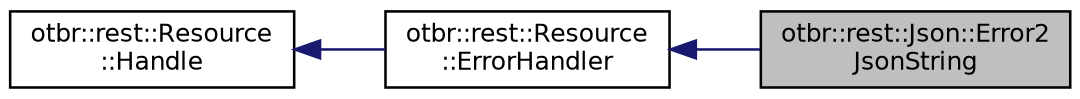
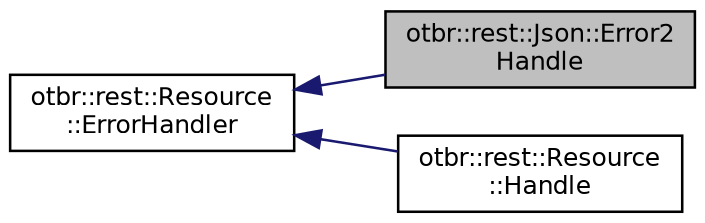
edge "otbr::rest::Resource ::ErrorHandler" -> "otbr::rest::Resource ::Handle": reversed
node "otbr::rest::Json::Error2 JsonString": label "otbr::rest::Json::Error2 JsonString" -> "otbr::rest::Json::Error2 Handle"
